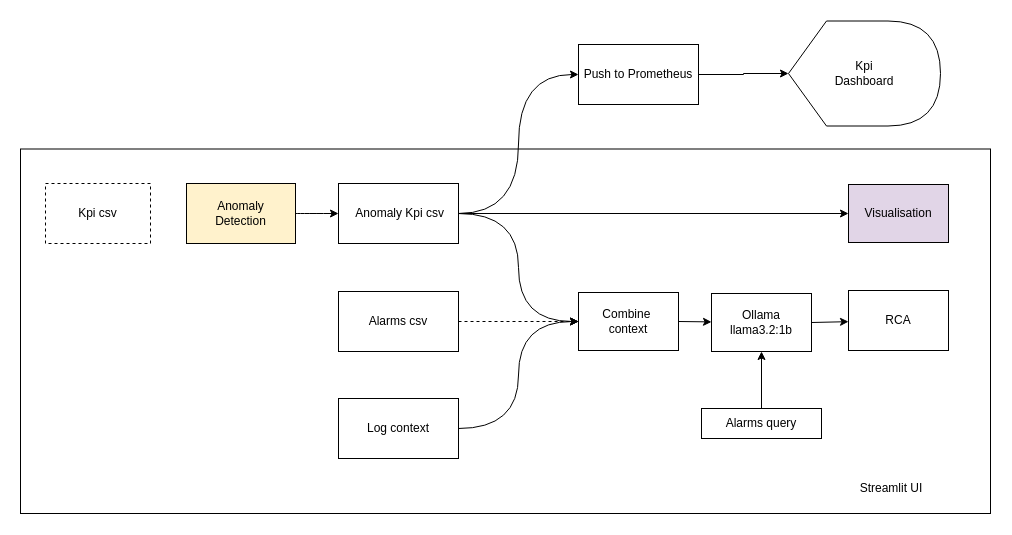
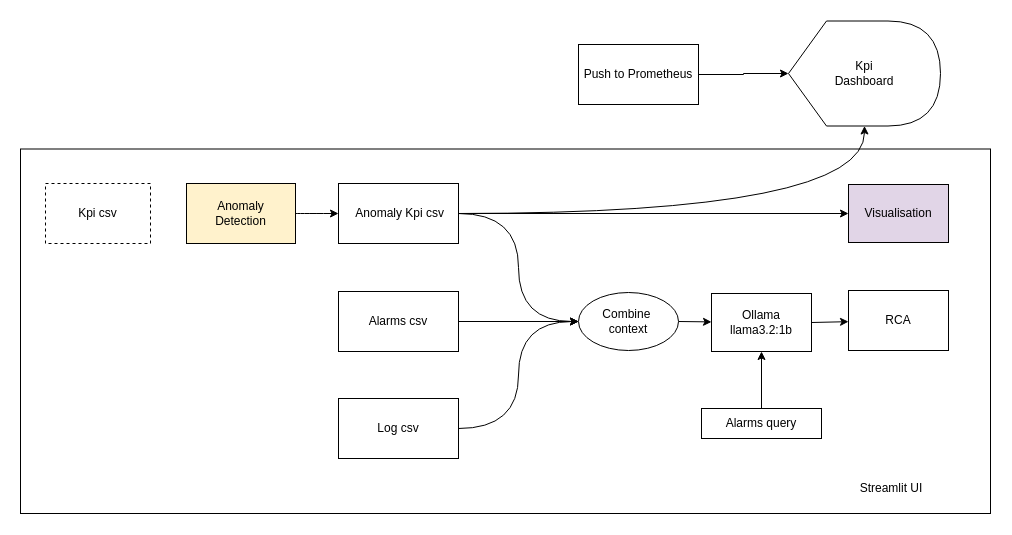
edge "Anomaly Kpi csv" -> "Push to Prometheus": now "Anomaly Kpi csv" -> "Kpi Dashboard"
edge "Alarms csv" -> "Combine context": style dashed -> solid
node "Combine context": shape rectangle -> ellipse
node "Log context": label "Log context" -> "Log csv"
